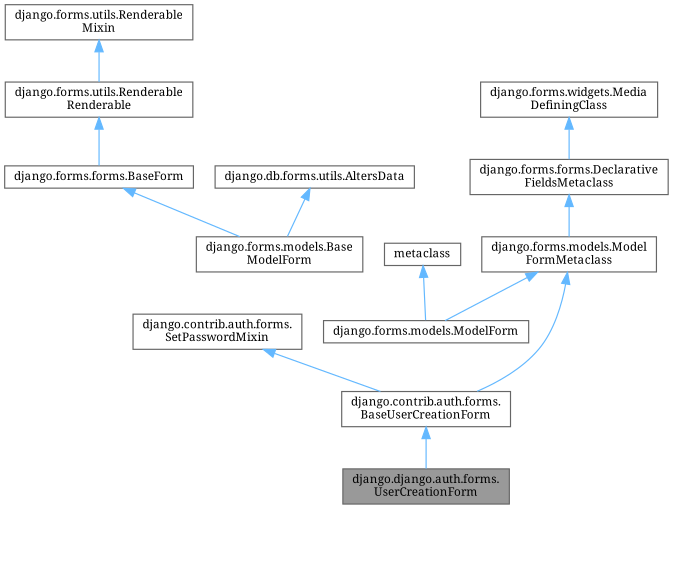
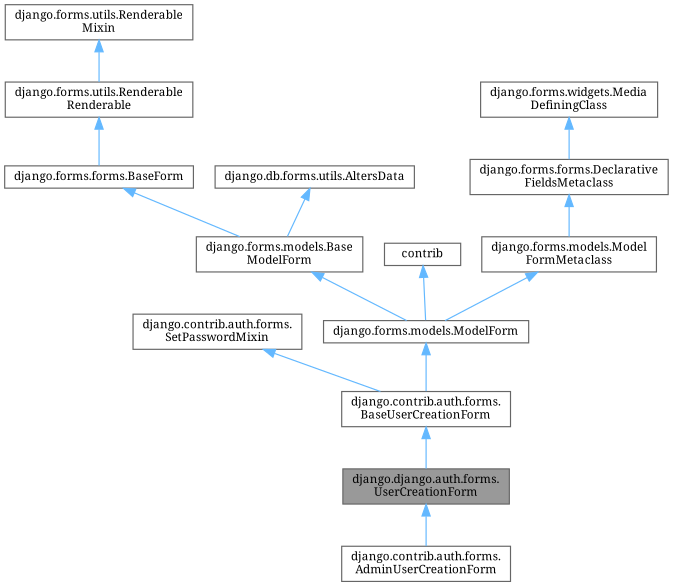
node "metaclass": label "metaclass" -> "contrib"
edge "django.forms.models.ModelForm" -> "django.forms.models.Base ModelForm": added
edge "django.contrib.auth.forms. BaseUserCreationForm" -> "django.forms.models.Model FormMetaclass": now "django.contrib.auth.forms. BaseUserCreationForm" -> "django.forms.models.ModelForm"
node "django.contrib.auth.forms. AdminUserCreationForm": added
